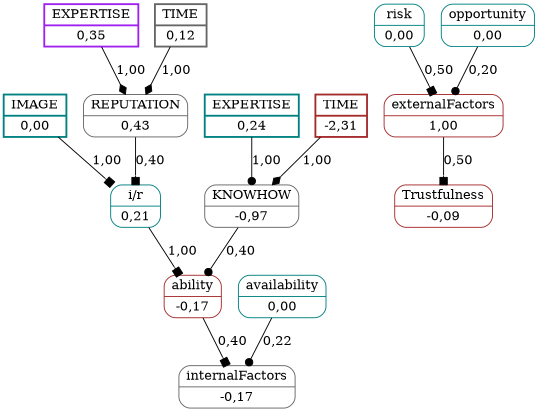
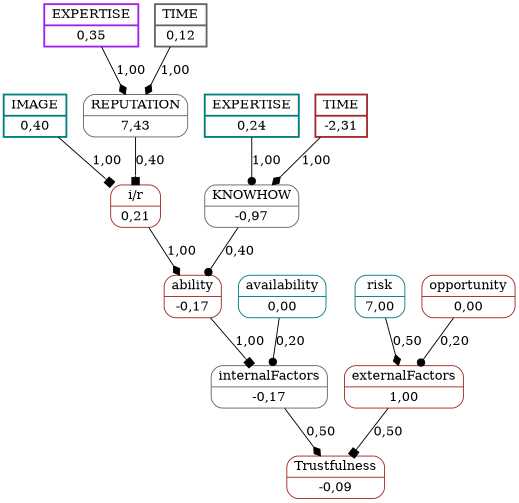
node "opportunity": color teal -> brown
node "risk": text "0,00" -> "7,00"
edge "risk" -> "externalFactors": arrowhead box -> diamond
node "IMAGE": text "0,00" -> "0,40"
node "REPUTATION": text "0,43" -> "7,43"
node "i/r": color teal -> brown
edge "i/r" -> "ability": arrowhead box -> diamond
edge "ability" -> "internalFactors": label "0,40" -> "1,00"
edge "availability" -> "internalFactors": label "0,22" -> "0,20"
edge "internalFactors" -> "Trustfulness": added, label "0,50"
